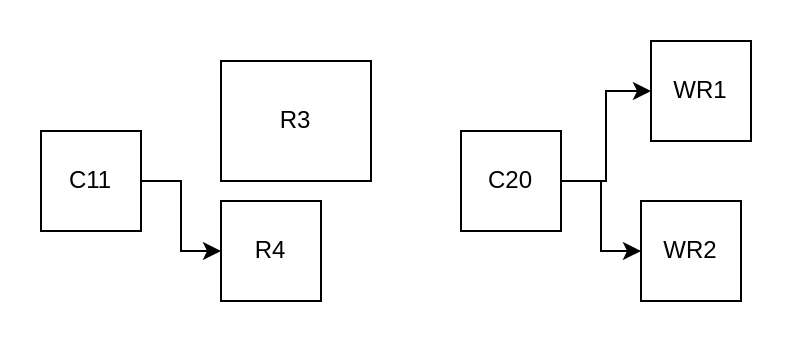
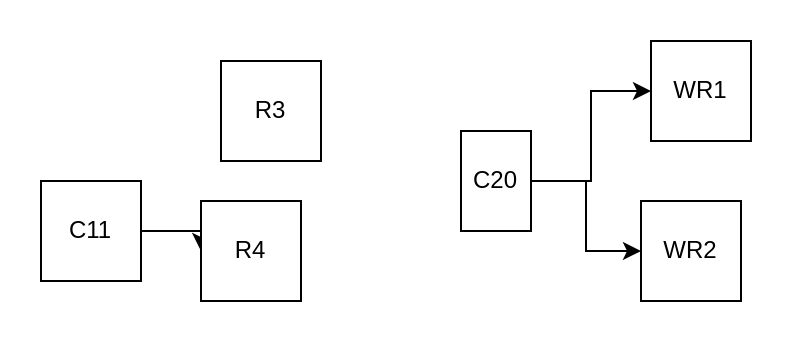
node "R3": size 150x120 -> 100x100
node "C11": moved (91, 181) -> (91, 231)
node "C20": size 100x100 -> 70x100
node "R4": moved (271, 251) -> (251, 251)
